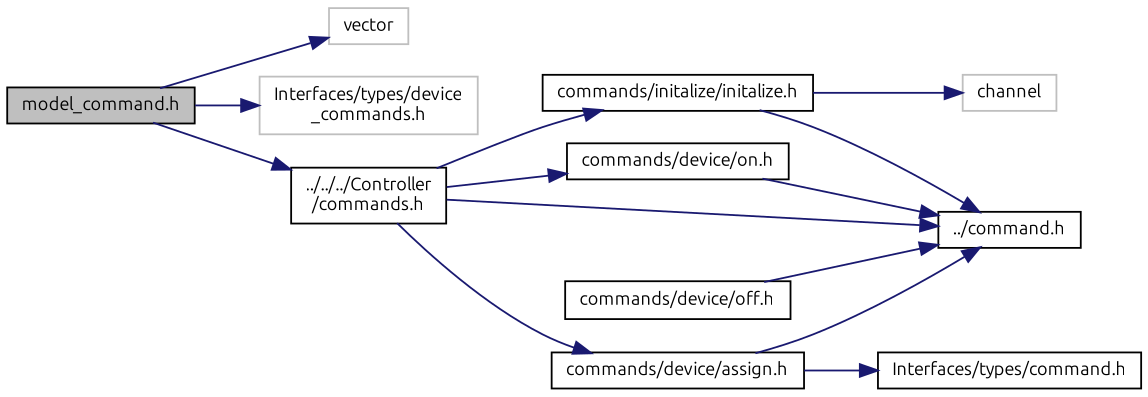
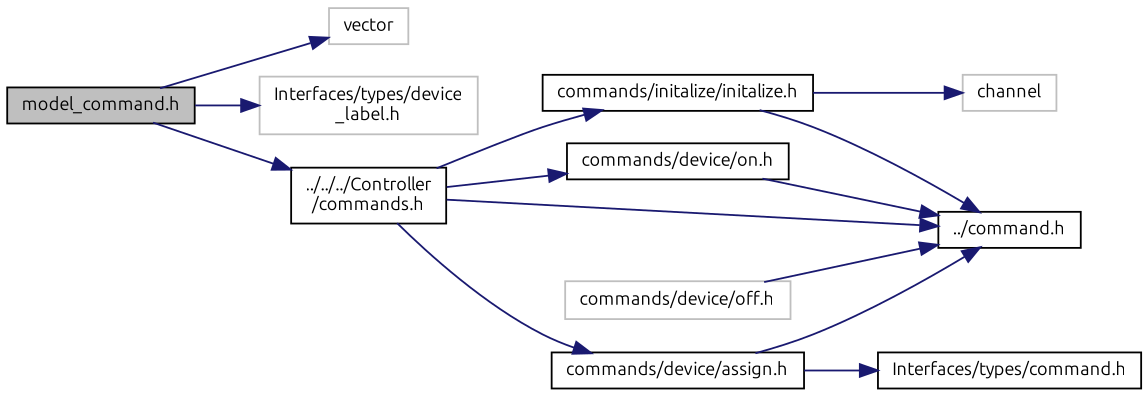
node "Interfaces/types/device _commands.h": label "Interfaces/types/device _commands.h" -> "Interfaces/types/device _label.h"
node "commands/device/off.h": color black -> grey75
